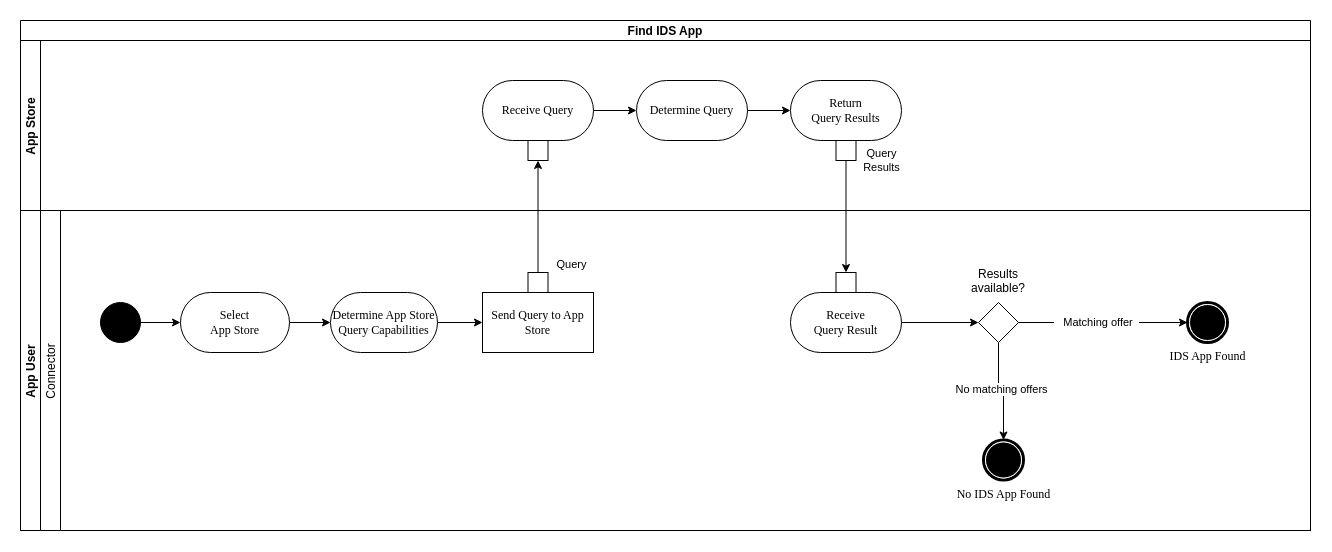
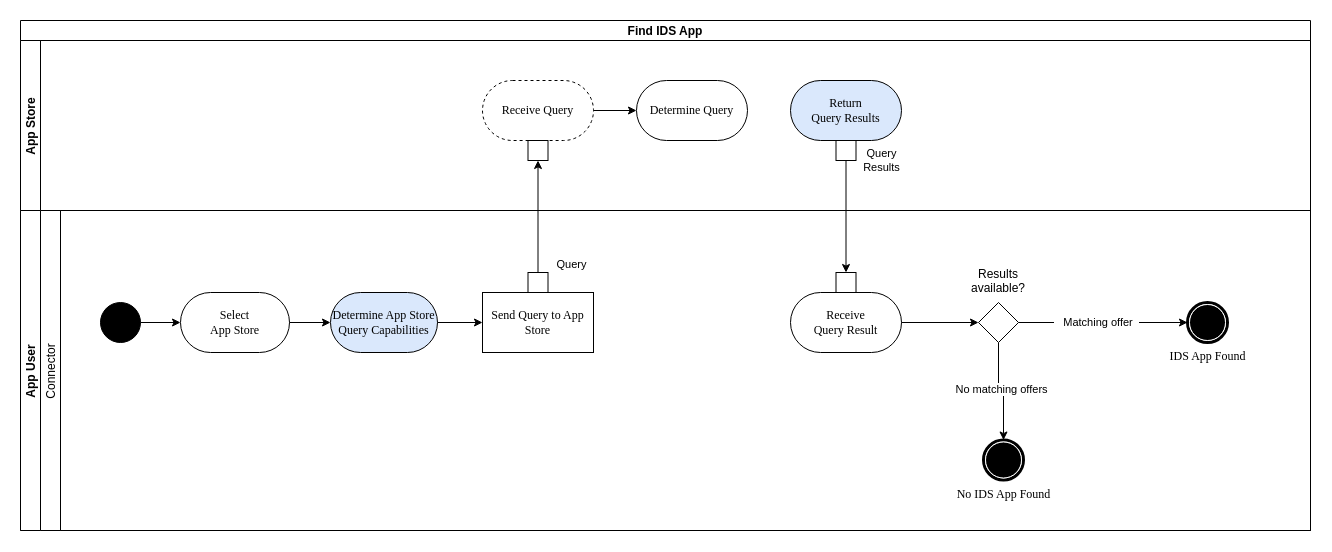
node "Receive Query": style solid -> dashed
edge "Determine Query" -> "Return Query Results": removed
node "Return Query Results": fillcolor #ffffff -> #dae8fc
node "Determine App Store Query Capabilities": fillcolor #ffffff -> #dae8fc
